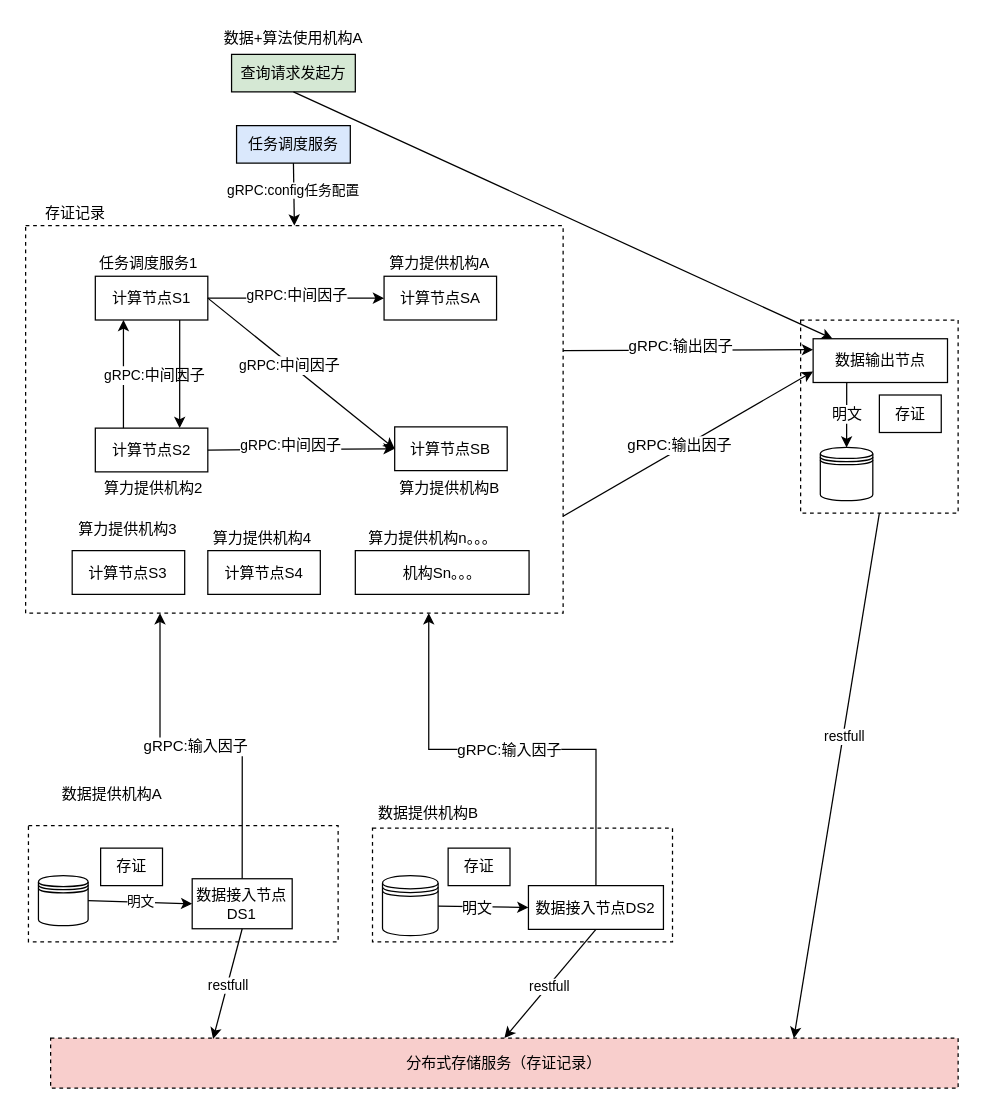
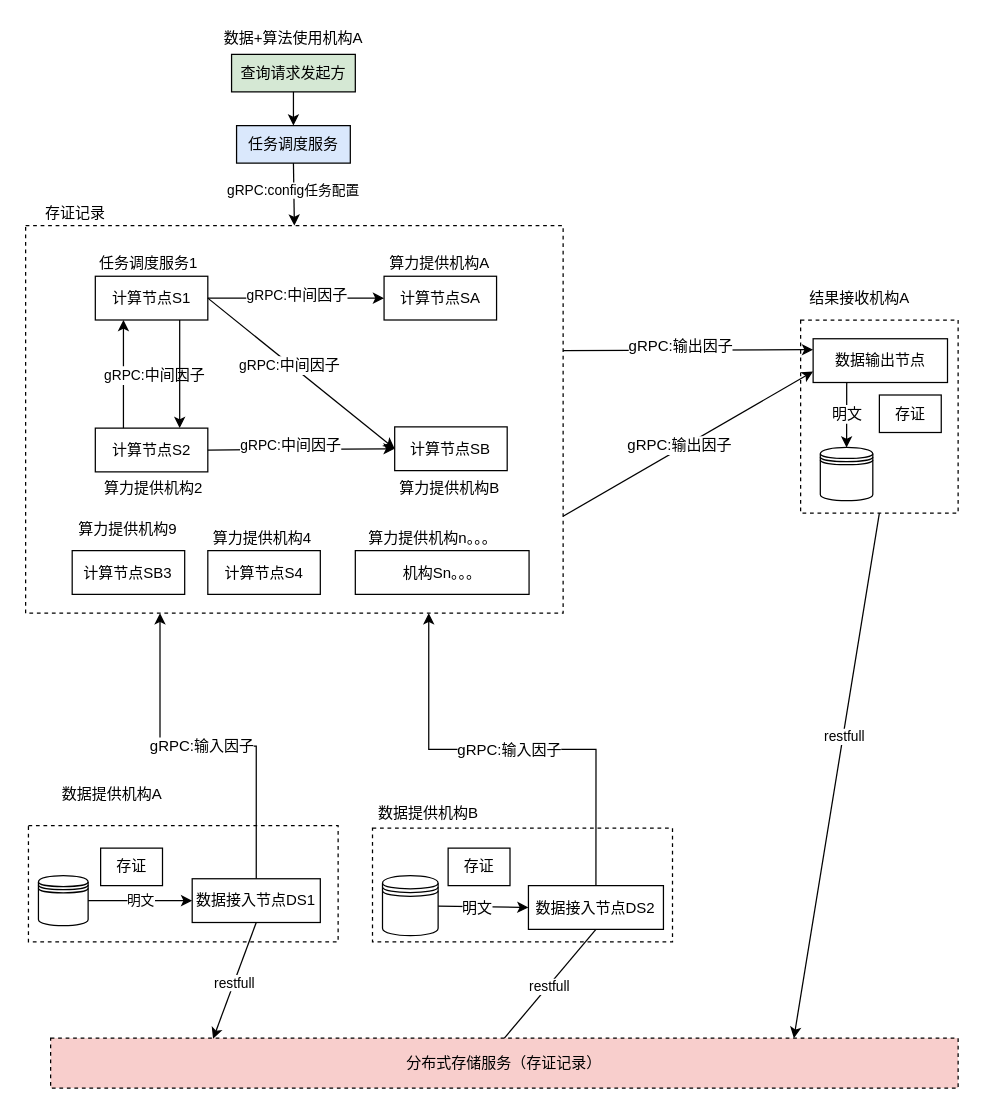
edge "查询请求发起方" -> "数据输出节点": now "查询请求发起方" -> "任务调度服务"
node "结果接收机构A": added
node "算力提供机构3": label "算力提供机构3" -> "算力提供机构9"
node "计算节点S3": label "计算节点S3" -> "计算节点SB3"
node "数据接入节点DS1": size 100x50 -> 128x44
edge "数据接入节点DS2" -> "分布式存储服务（存证记录）": arrowhead classic -> none
